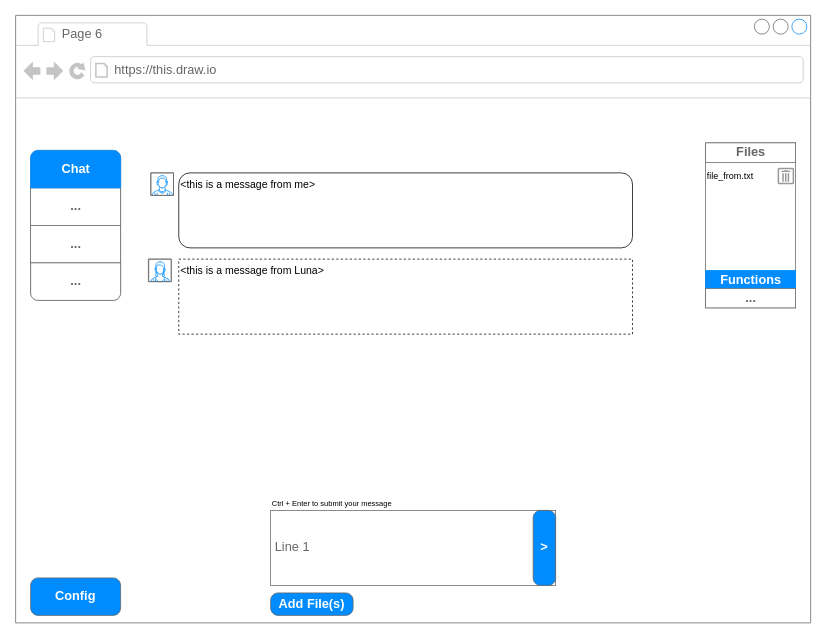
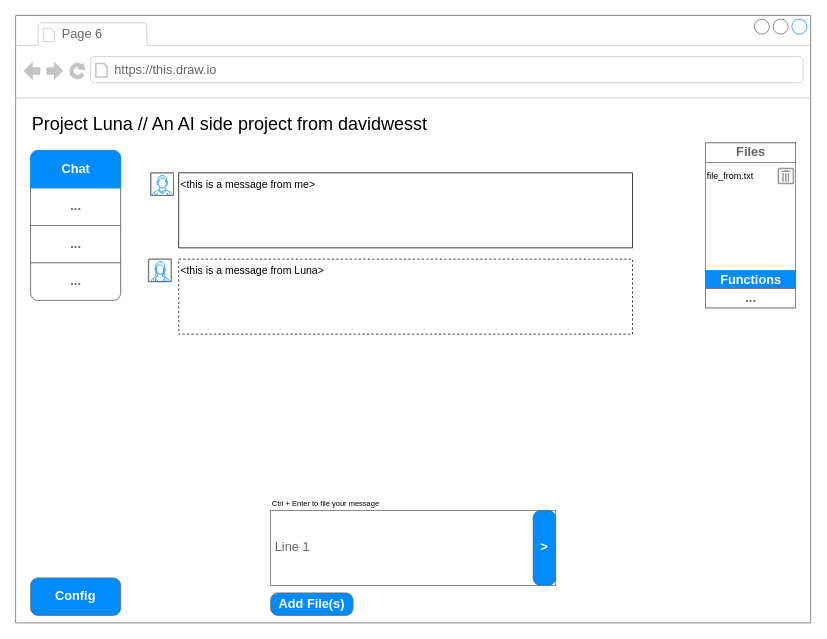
node "Project Luna // An AI side project from davidwesst": added
node "<this is a message from me>": shape rounded rectangle -> rectangle
node "Ctrl + Enter to submit your message": label "Ctrl + Enter to submit your message" -> "Ctrl + Enter to file your message"
